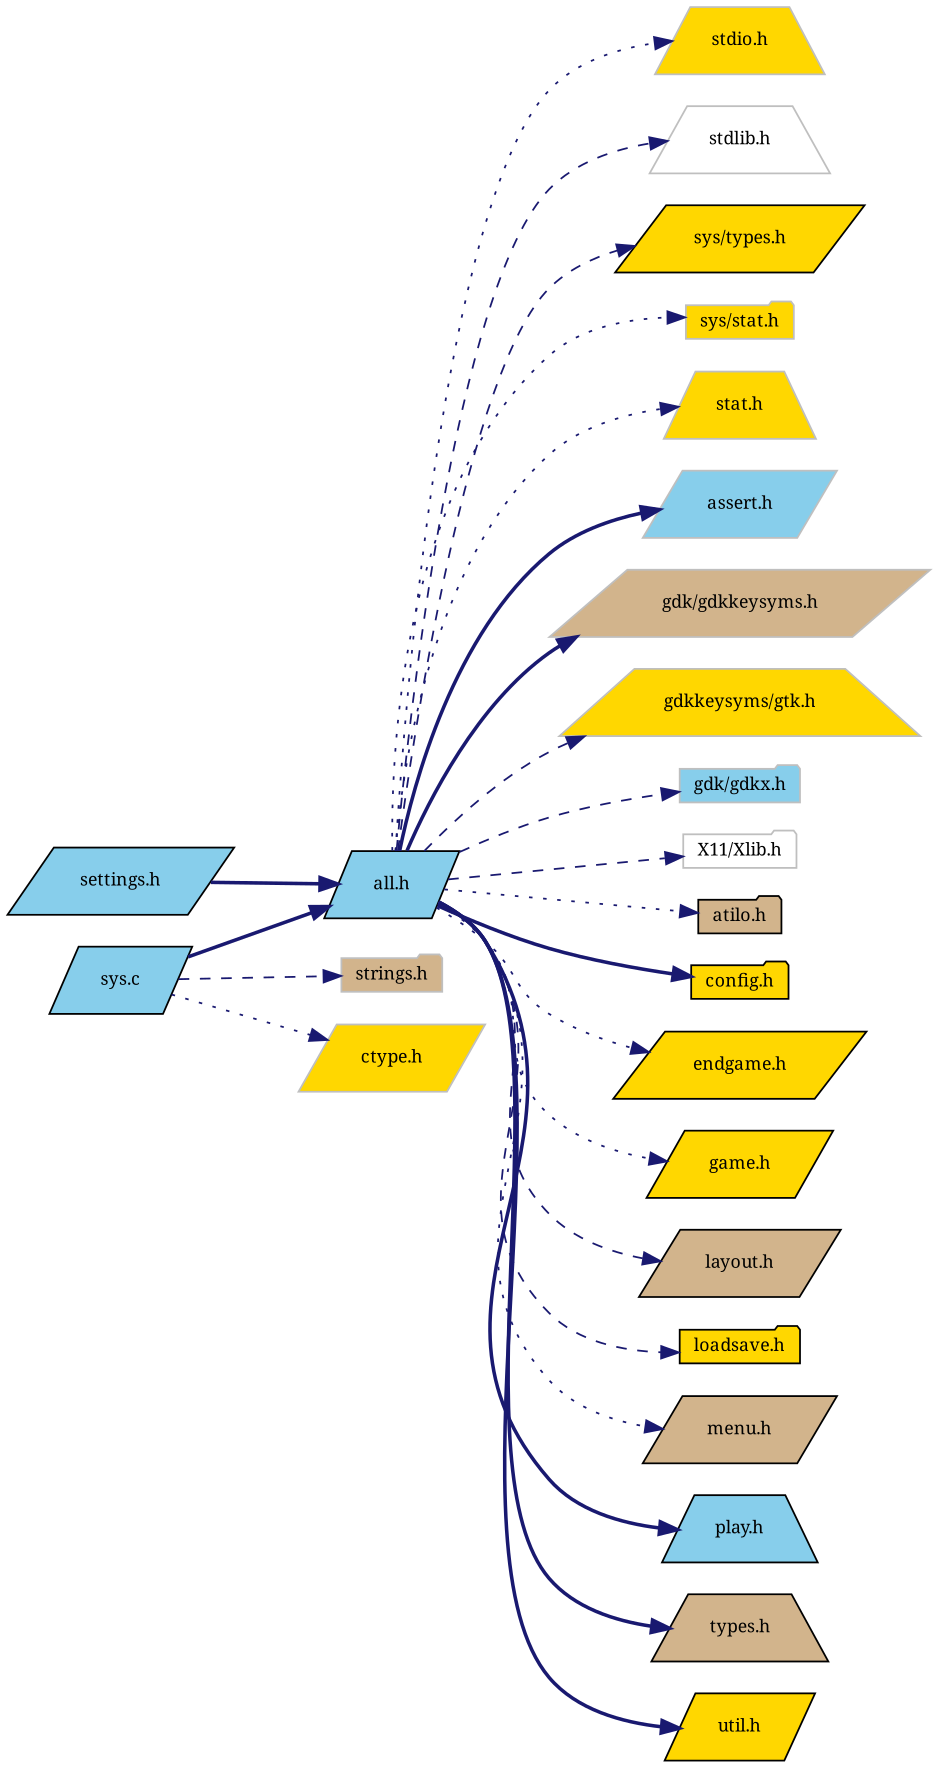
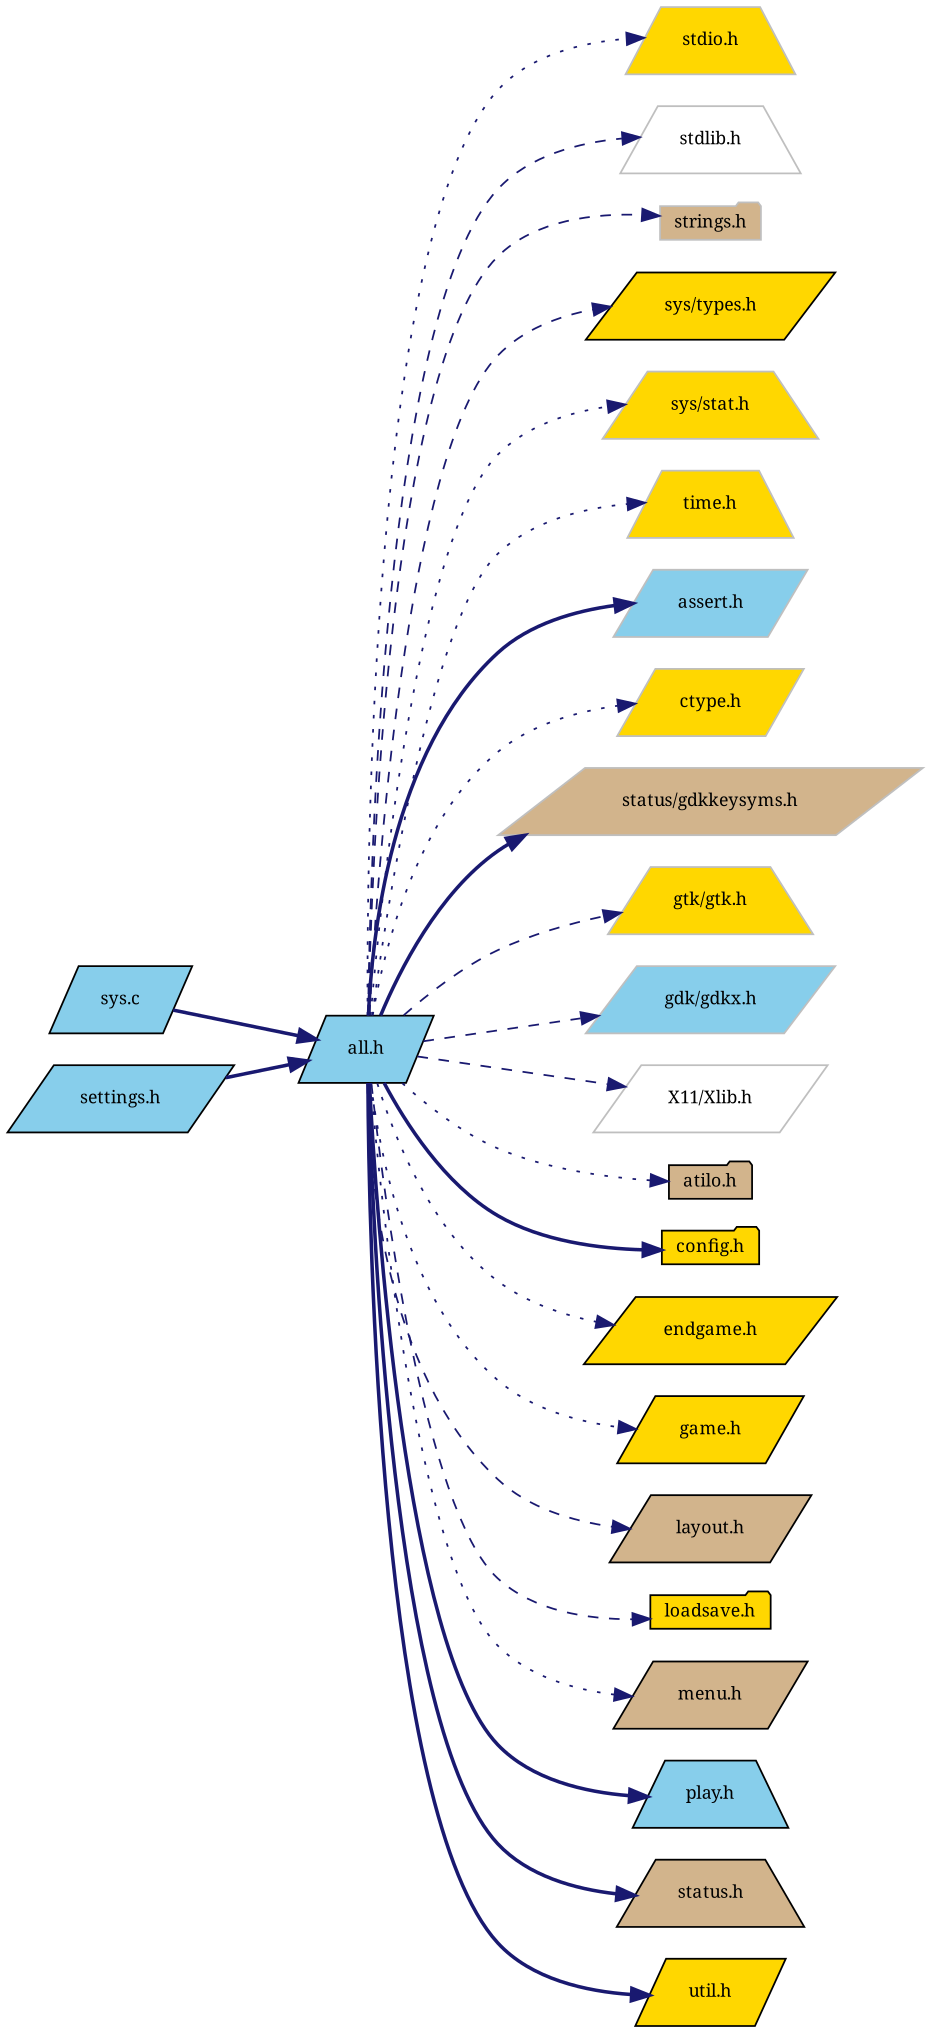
node "sys/stat.h": shape folder -> trapezium
node "stat.h": label "stat.h" -> "time.h"
node "gdk/gdkkeysyms.h": label "gdk/gdkkeysyms.h" -> "status/gdkkeysyms.h"
node "gdkkeysyms/gtk.h": label "gdkkeysyms/gtk.h" -> "gtk/gtk.h"
node "gdk/gdkx.h": shape folder -> parallelogram
node "X11/Xlib.h": shape folder -> parallelogram
edge "sys.c" -> "strings.h": now "all.h" -> "strings.h"
edge "sys.c" -> "ctype.h": now "all.h" -> "ctype.h"
node "types.h": label "types.h" -> "status.h"
